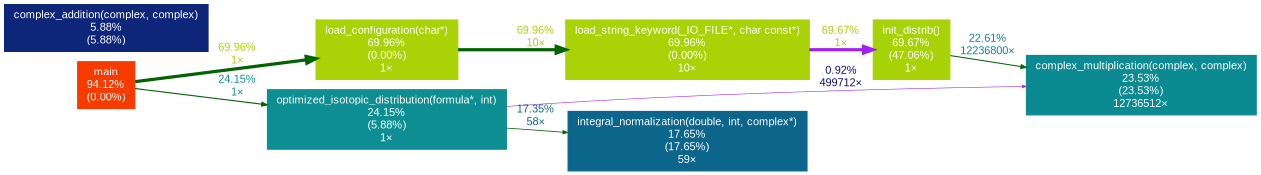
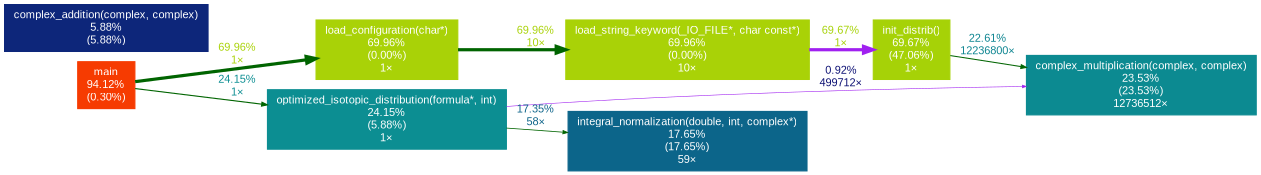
node "main 94.12% (0.00%)": label "main 94.12% (0.00%)" -> "main 94.12% (0.30%)"
